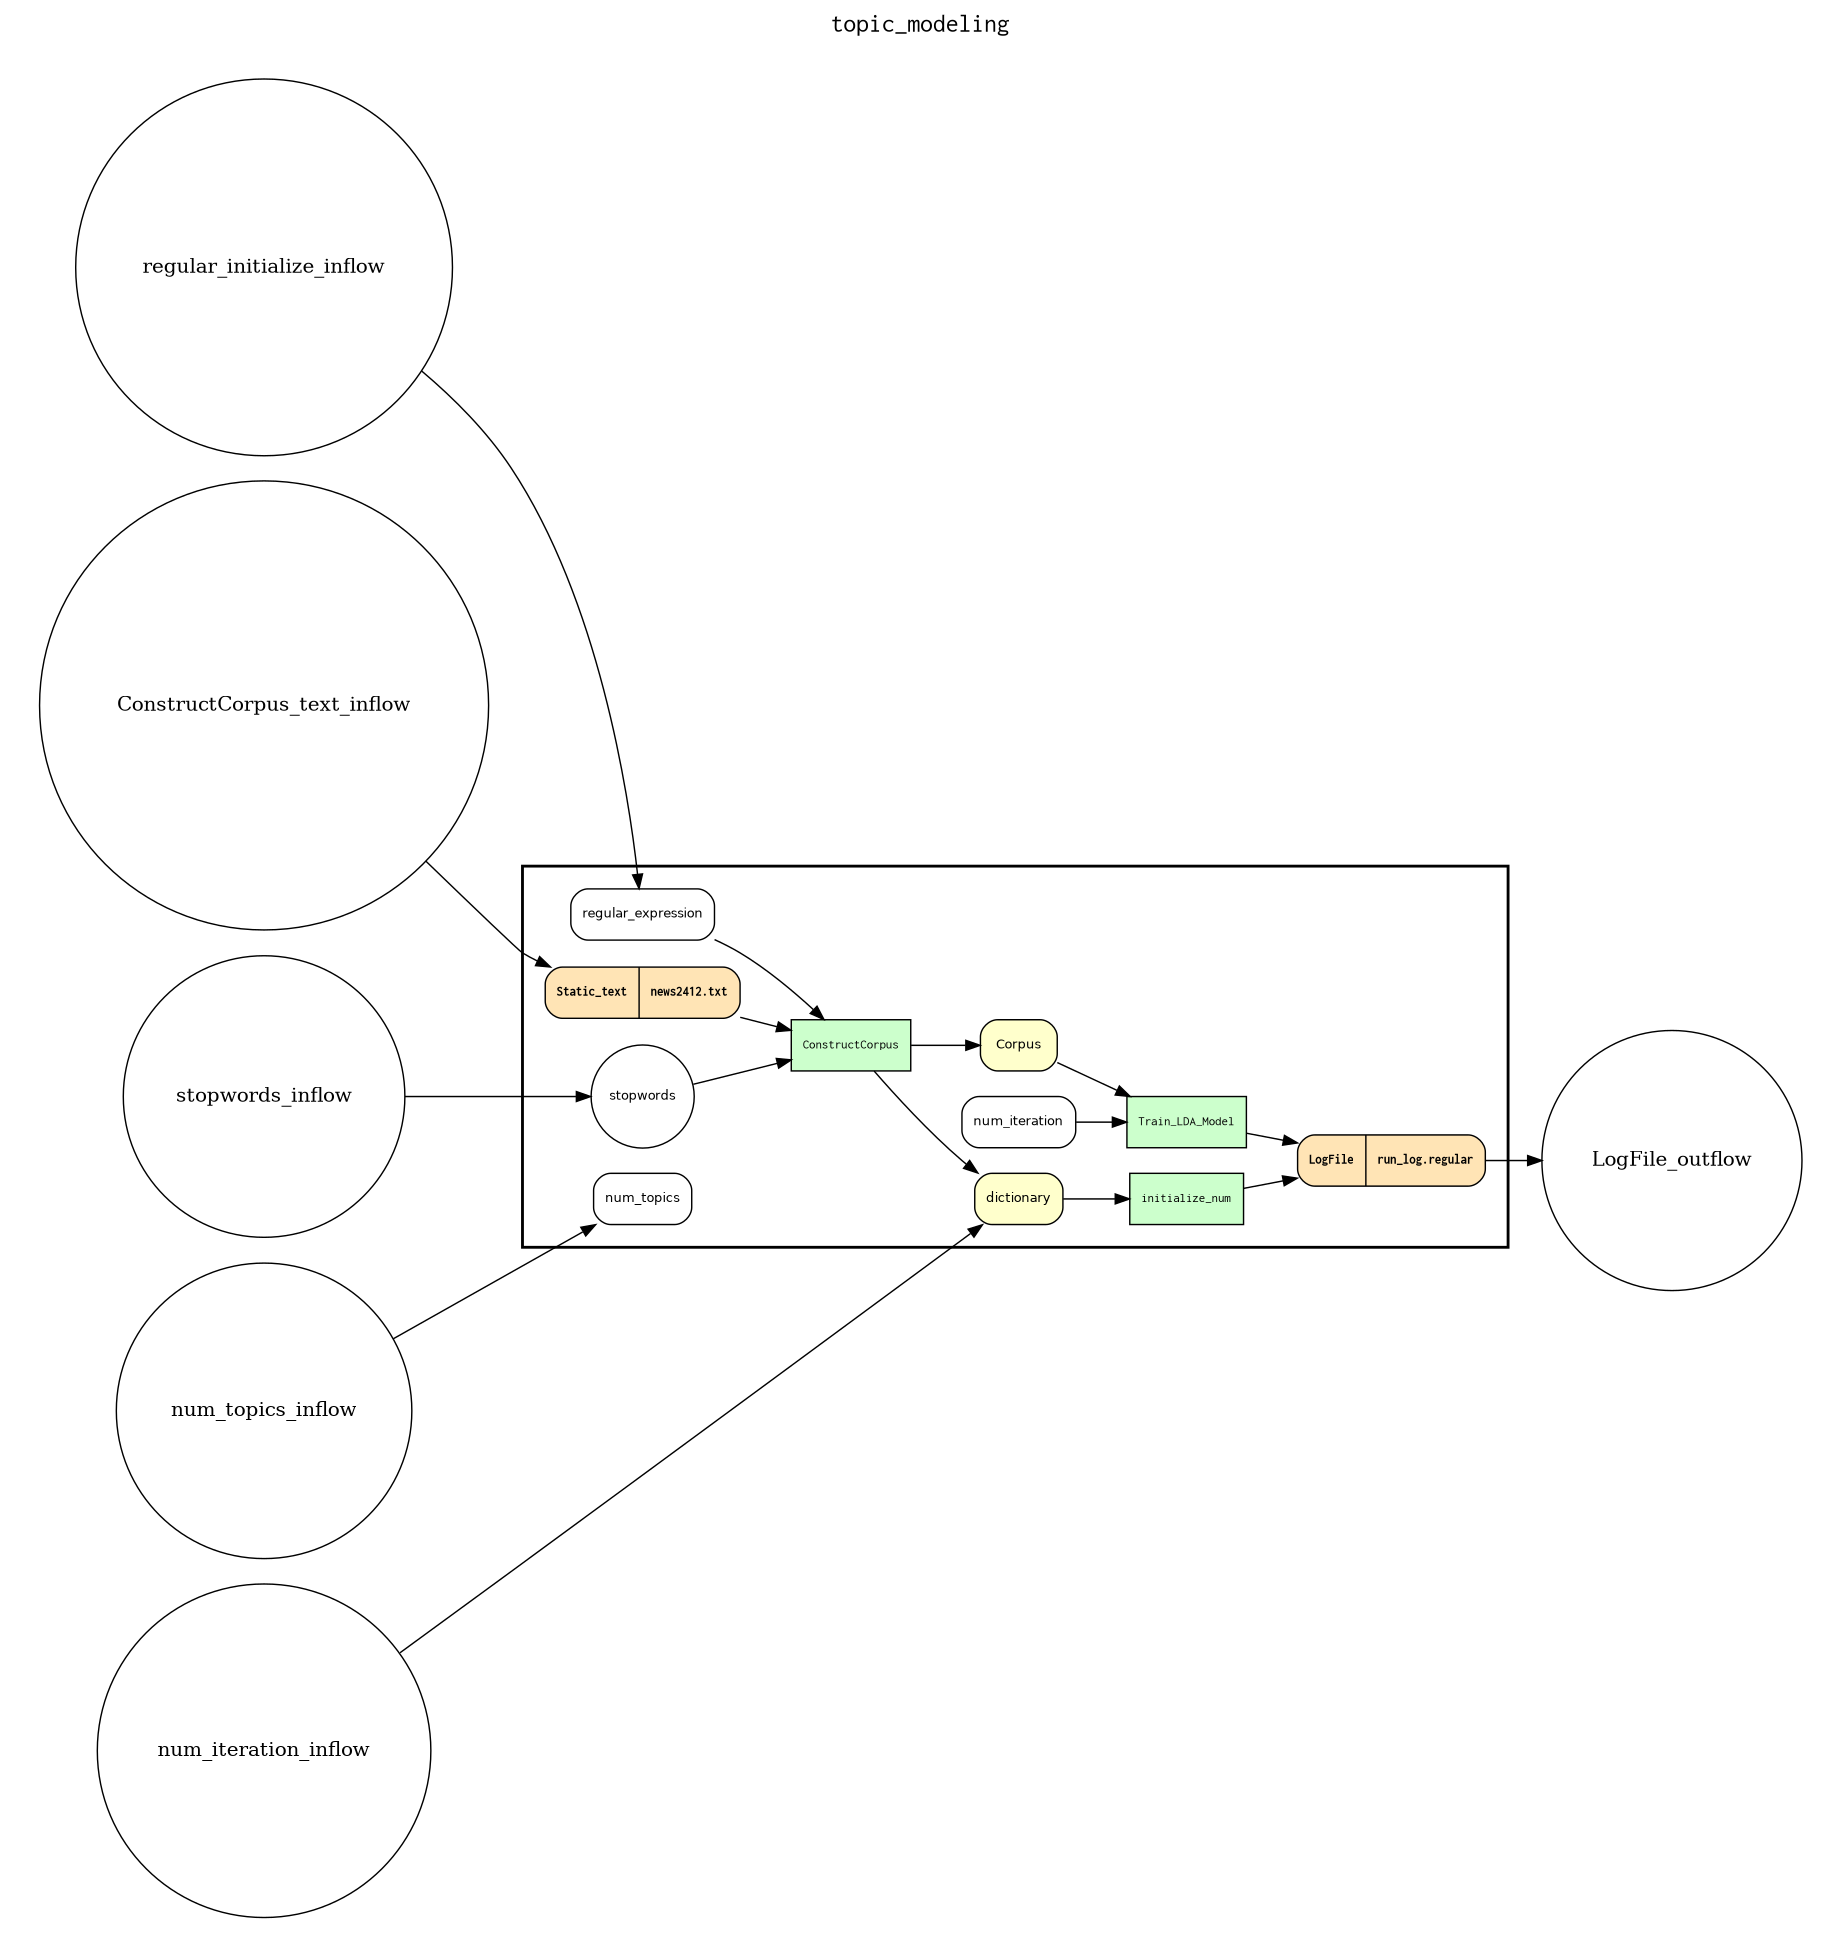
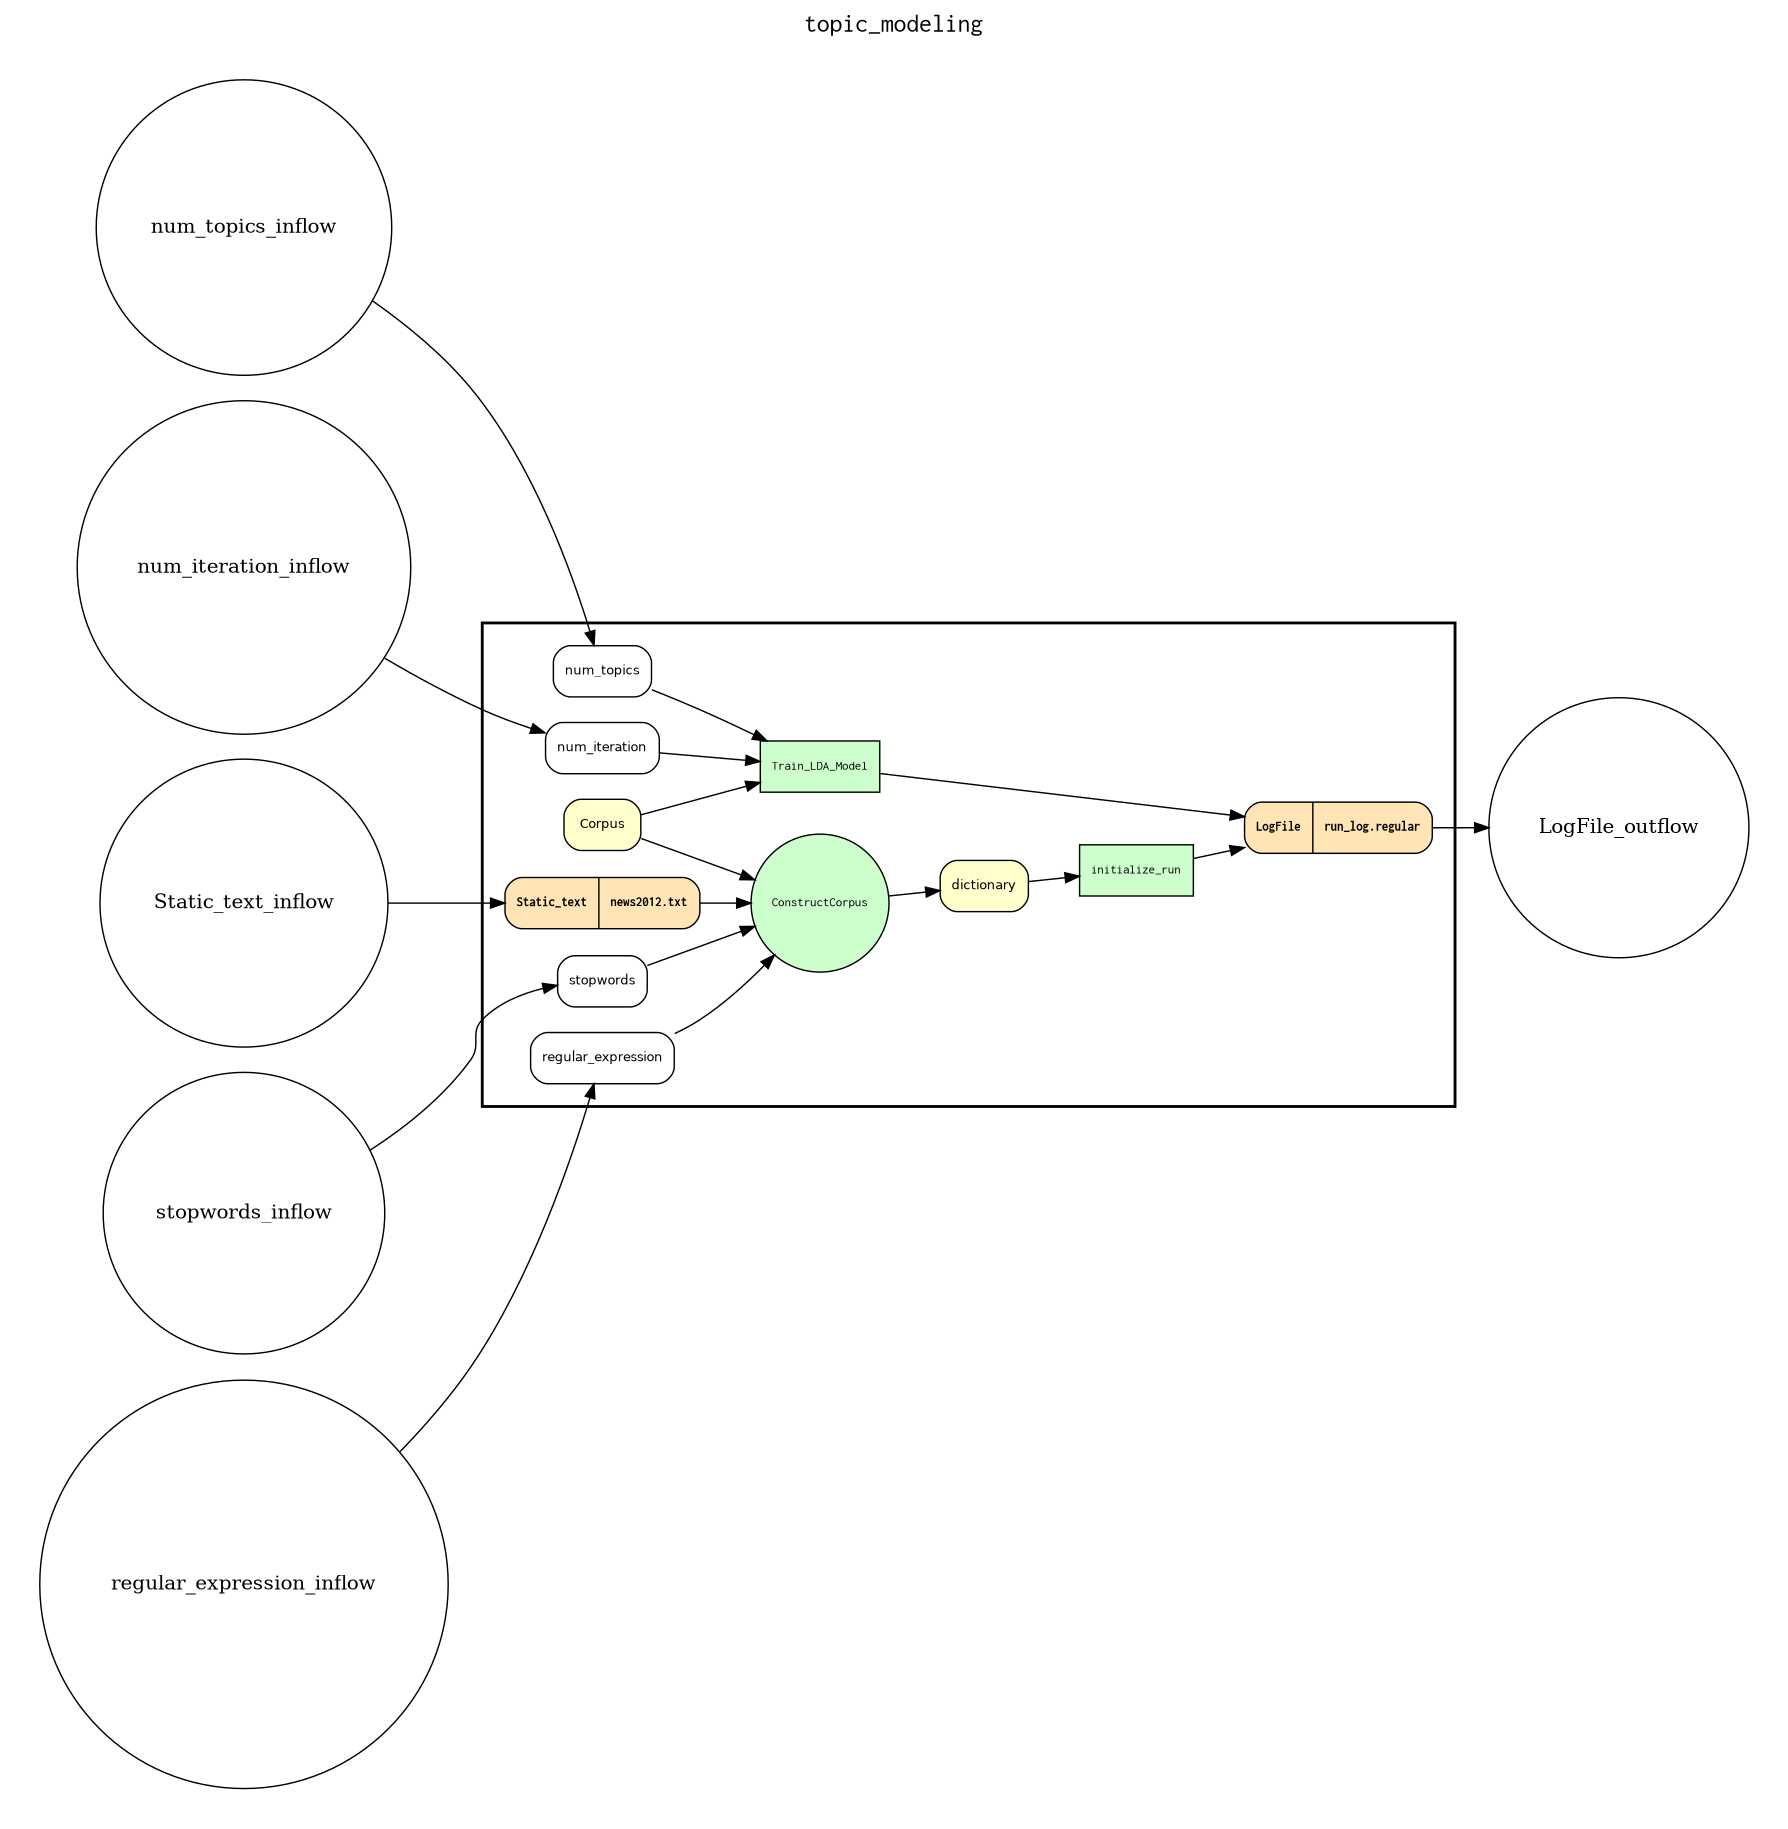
node "regular_initialize_inflow": label "regular_initialize_inflow" -> "regular_expression_inflow"
node "ConstructCorpus_text_inflow": label "ConstructCorpus_text_inflow" -> "Static_text_inflow"
edge "num_topics" -> "Train_LDA_Model": added
node "Static_text": text "news2412.txt" -> "news2012.txt"
node "ConstructCorpus": shape box -> circle
edge "ConstructCorpus" -> "Corpus": reversed
node "stopwords": shape circle -> box
node "initialize_num": label "initialize_num" -> "initialize_run"
edge "num_iteration_inflow" -> "dictionary": now "num_iteration_inflow" -> "num_iteration"
